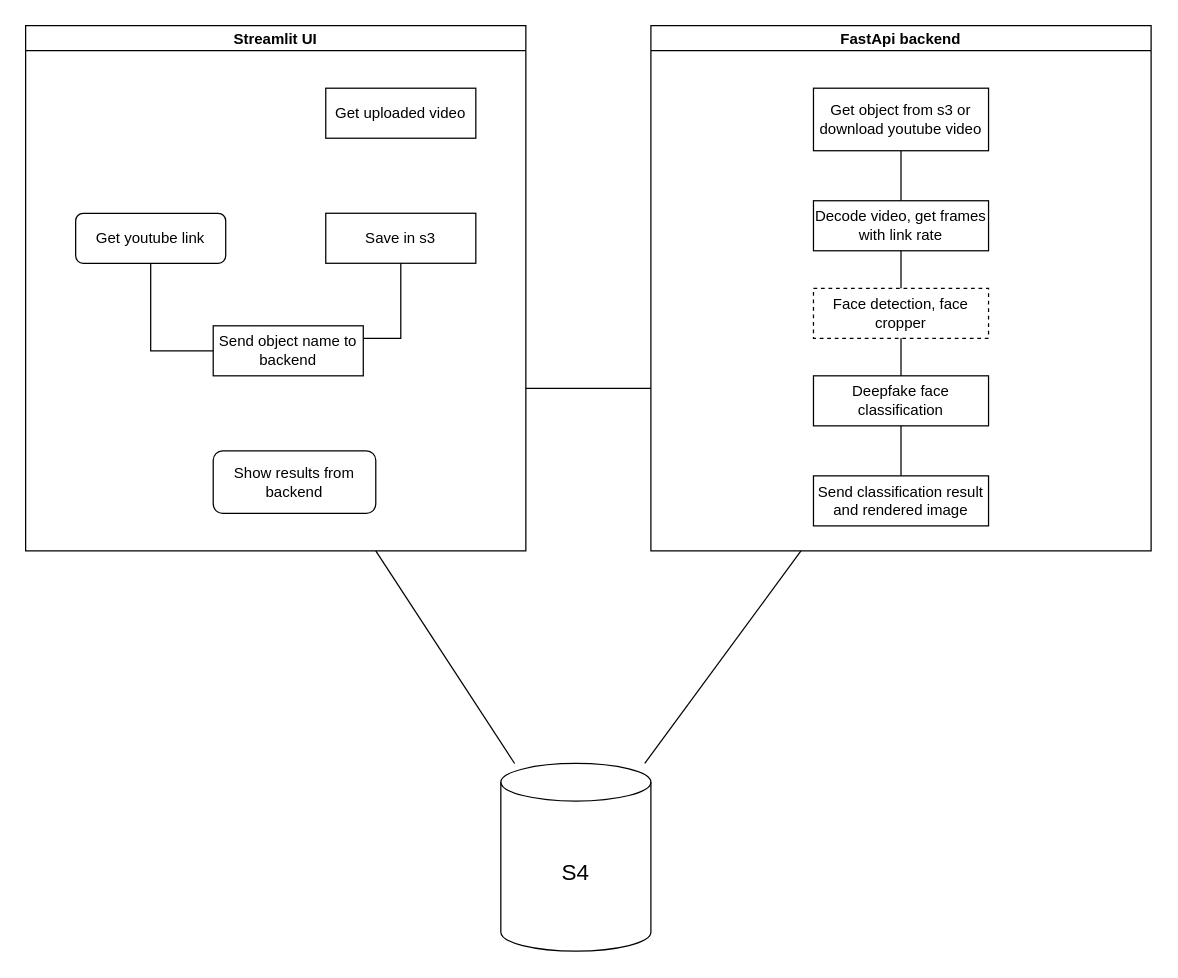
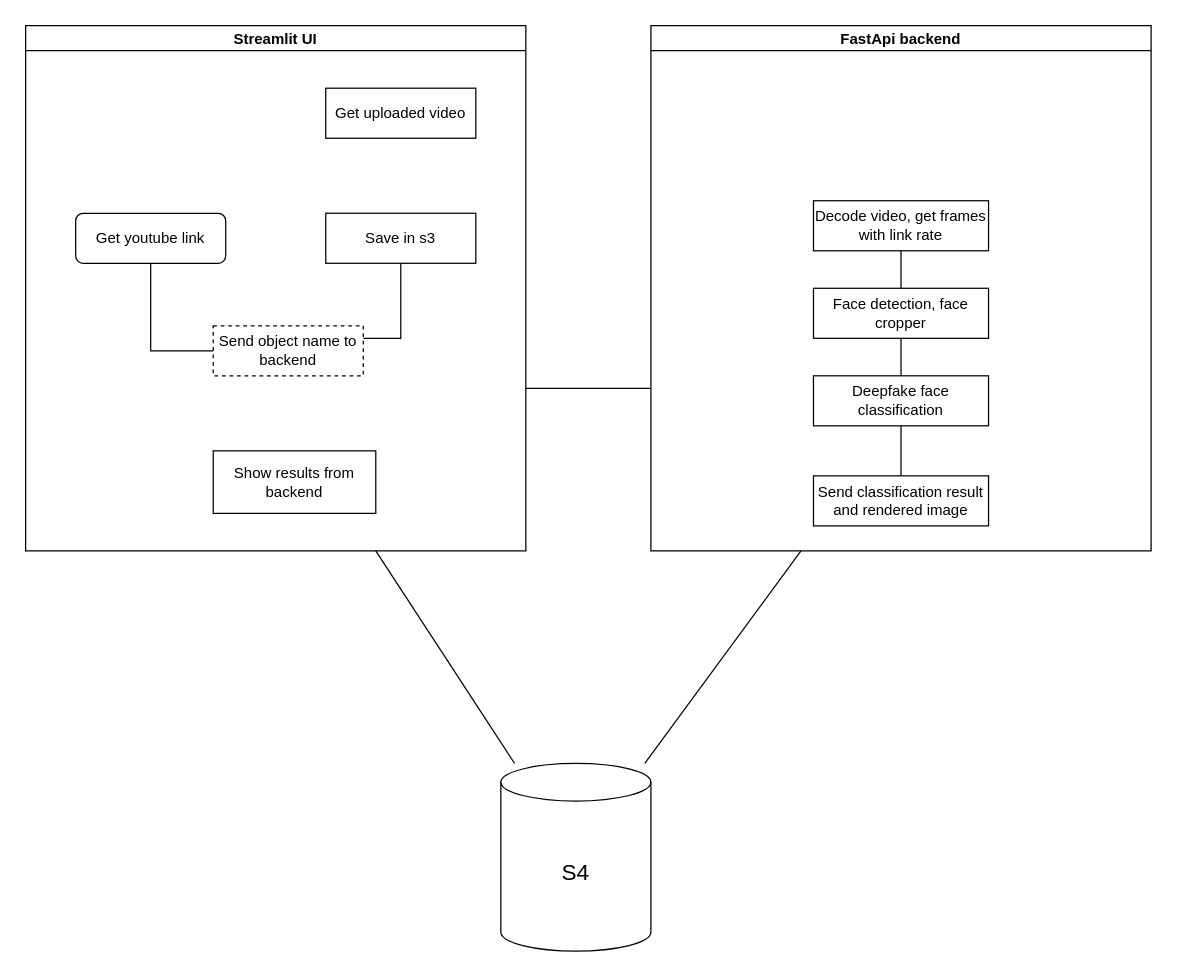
node "Get object from s3 or download youtube video": removed
edge "Get object from s3 or download youtube video" -- "Decode video, get frames with link rate": removed
node "Face detection, face cropper": style dashed -> solid
node "Send object name to backend": style solid -> dashed
node "Show results from backend": shape rounded rectangle -> rectangle
